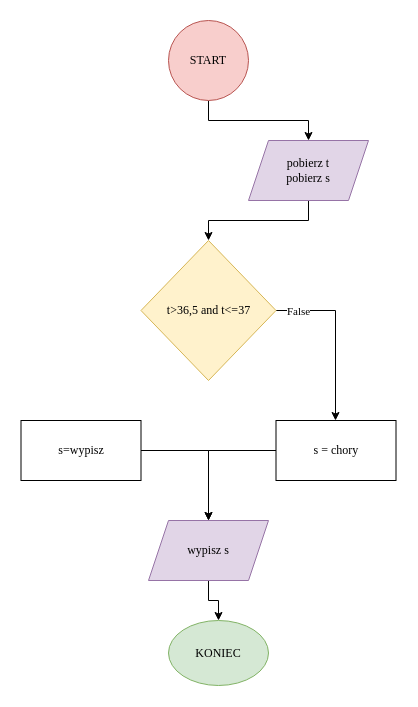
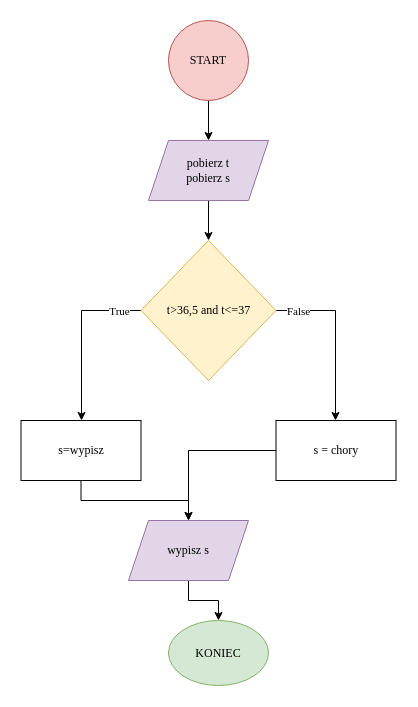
node "pobierz t pobierz s": moved (309, 171) -> (209, 171)
edge "t>36,5 and t<=37" -> "s=wypisz": added, label "True"
node "wypisz s": moved (209, 551) -> (189, 551)
